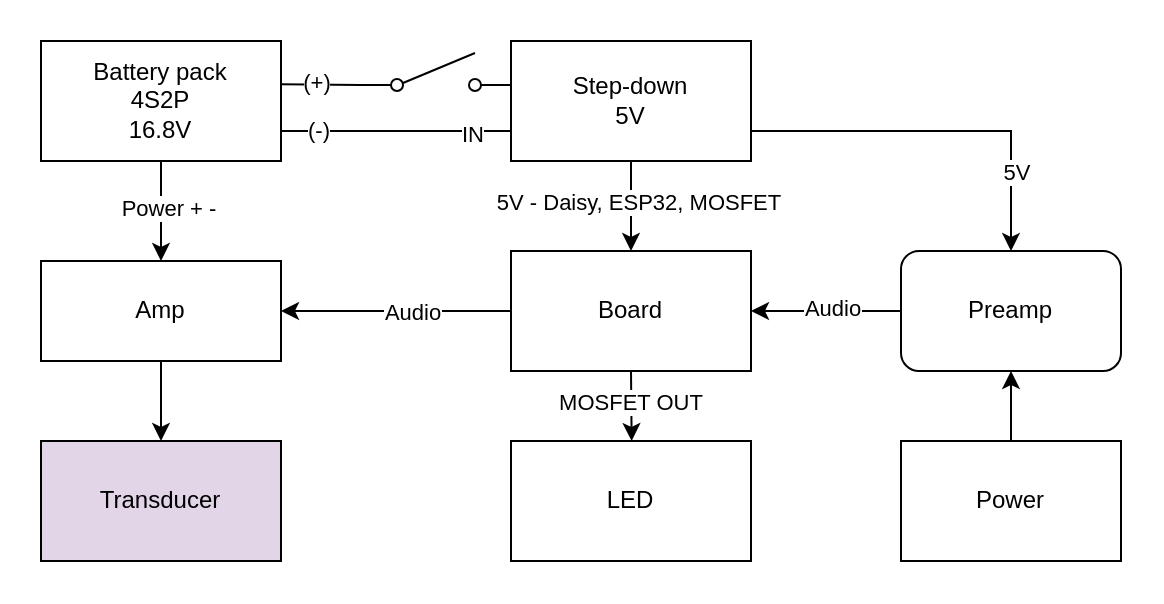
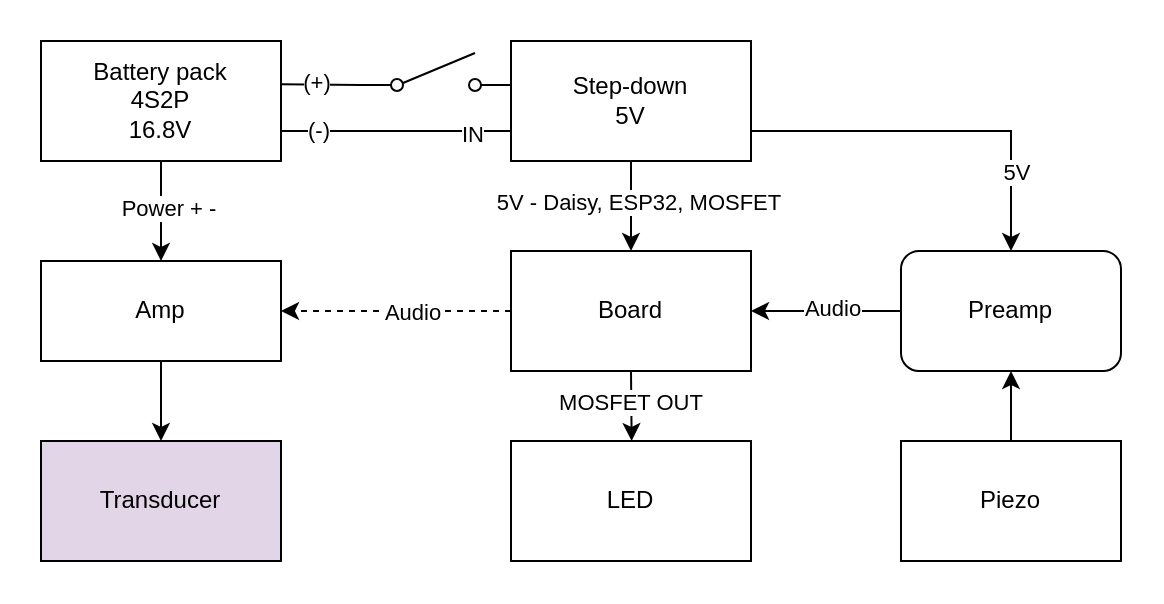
edge "Board" -> "Amp": style solid -> dashed
node "Power": label "Power" -> "Piezo"
